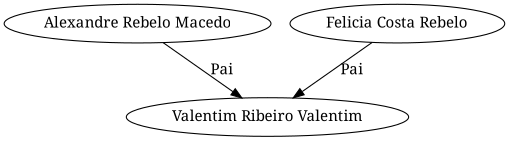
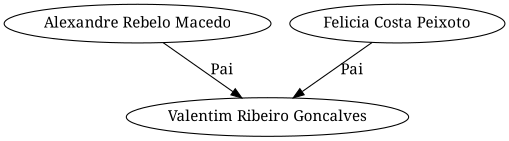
node "Felicia Costa Rebelo": label "Felicia Costa Rebelo" -> "Felicia Costa Peixoto"
node "Valentim Ribeiro Valentim": label "Valentim Ribeiro Valentim" -> "Valentim Ribeiro Goncalves"
